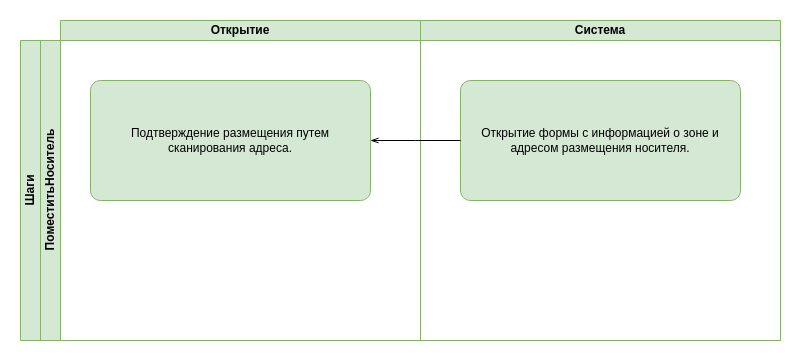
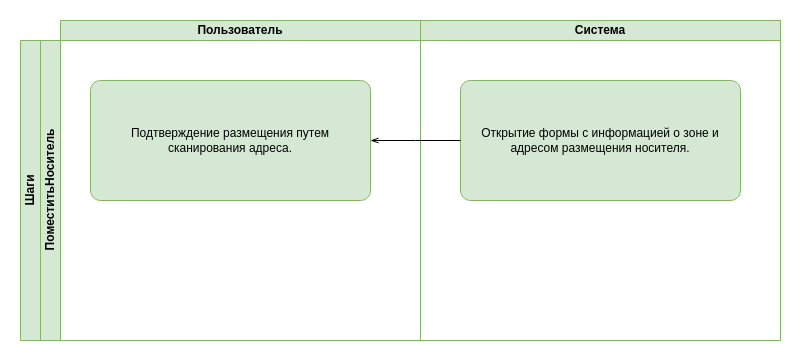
node "Открытие": label "Открытие" -> "Пользователь"
